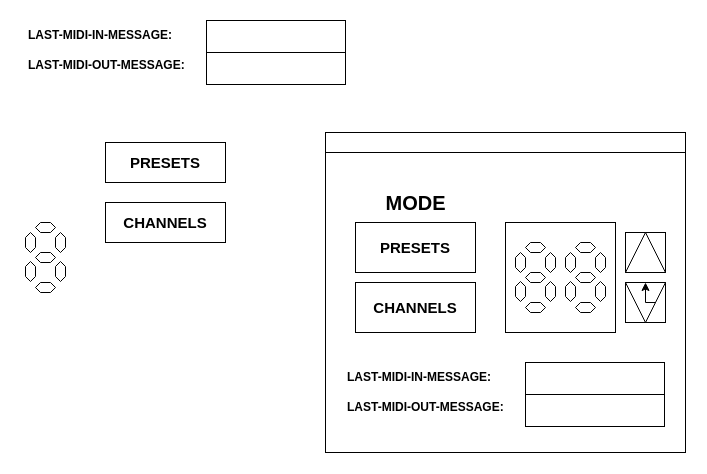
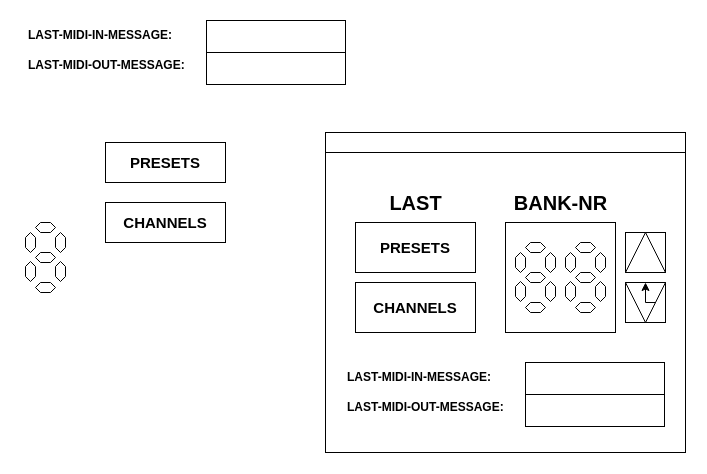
node "MODE": label "MODE" -> "LAST"
node "BANK-NR": added
